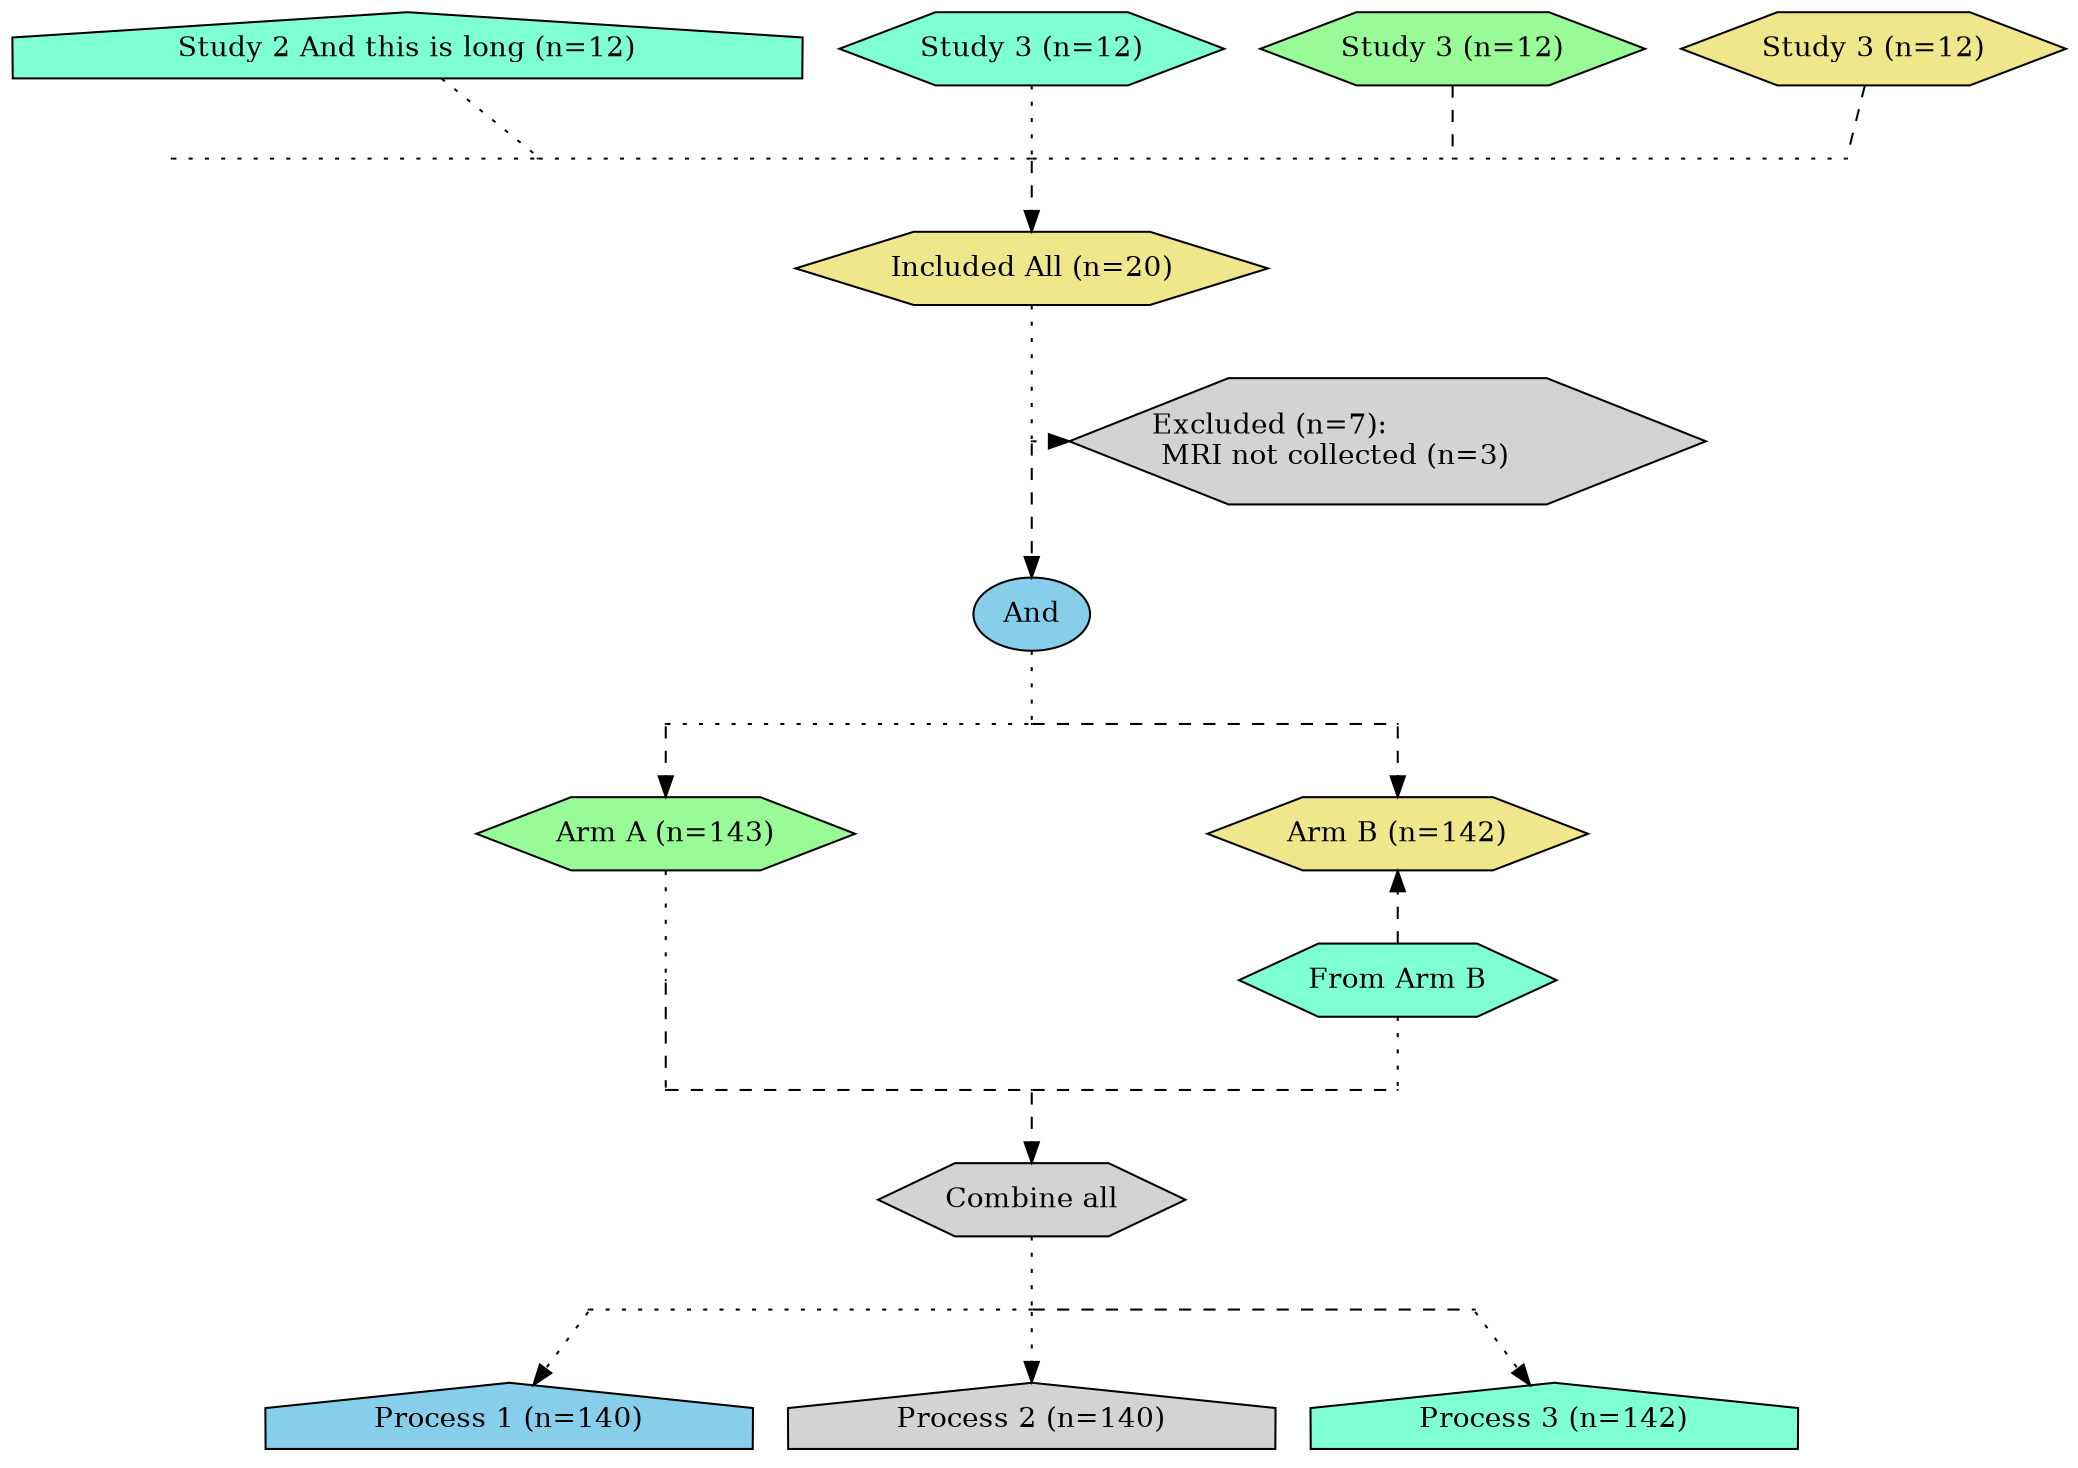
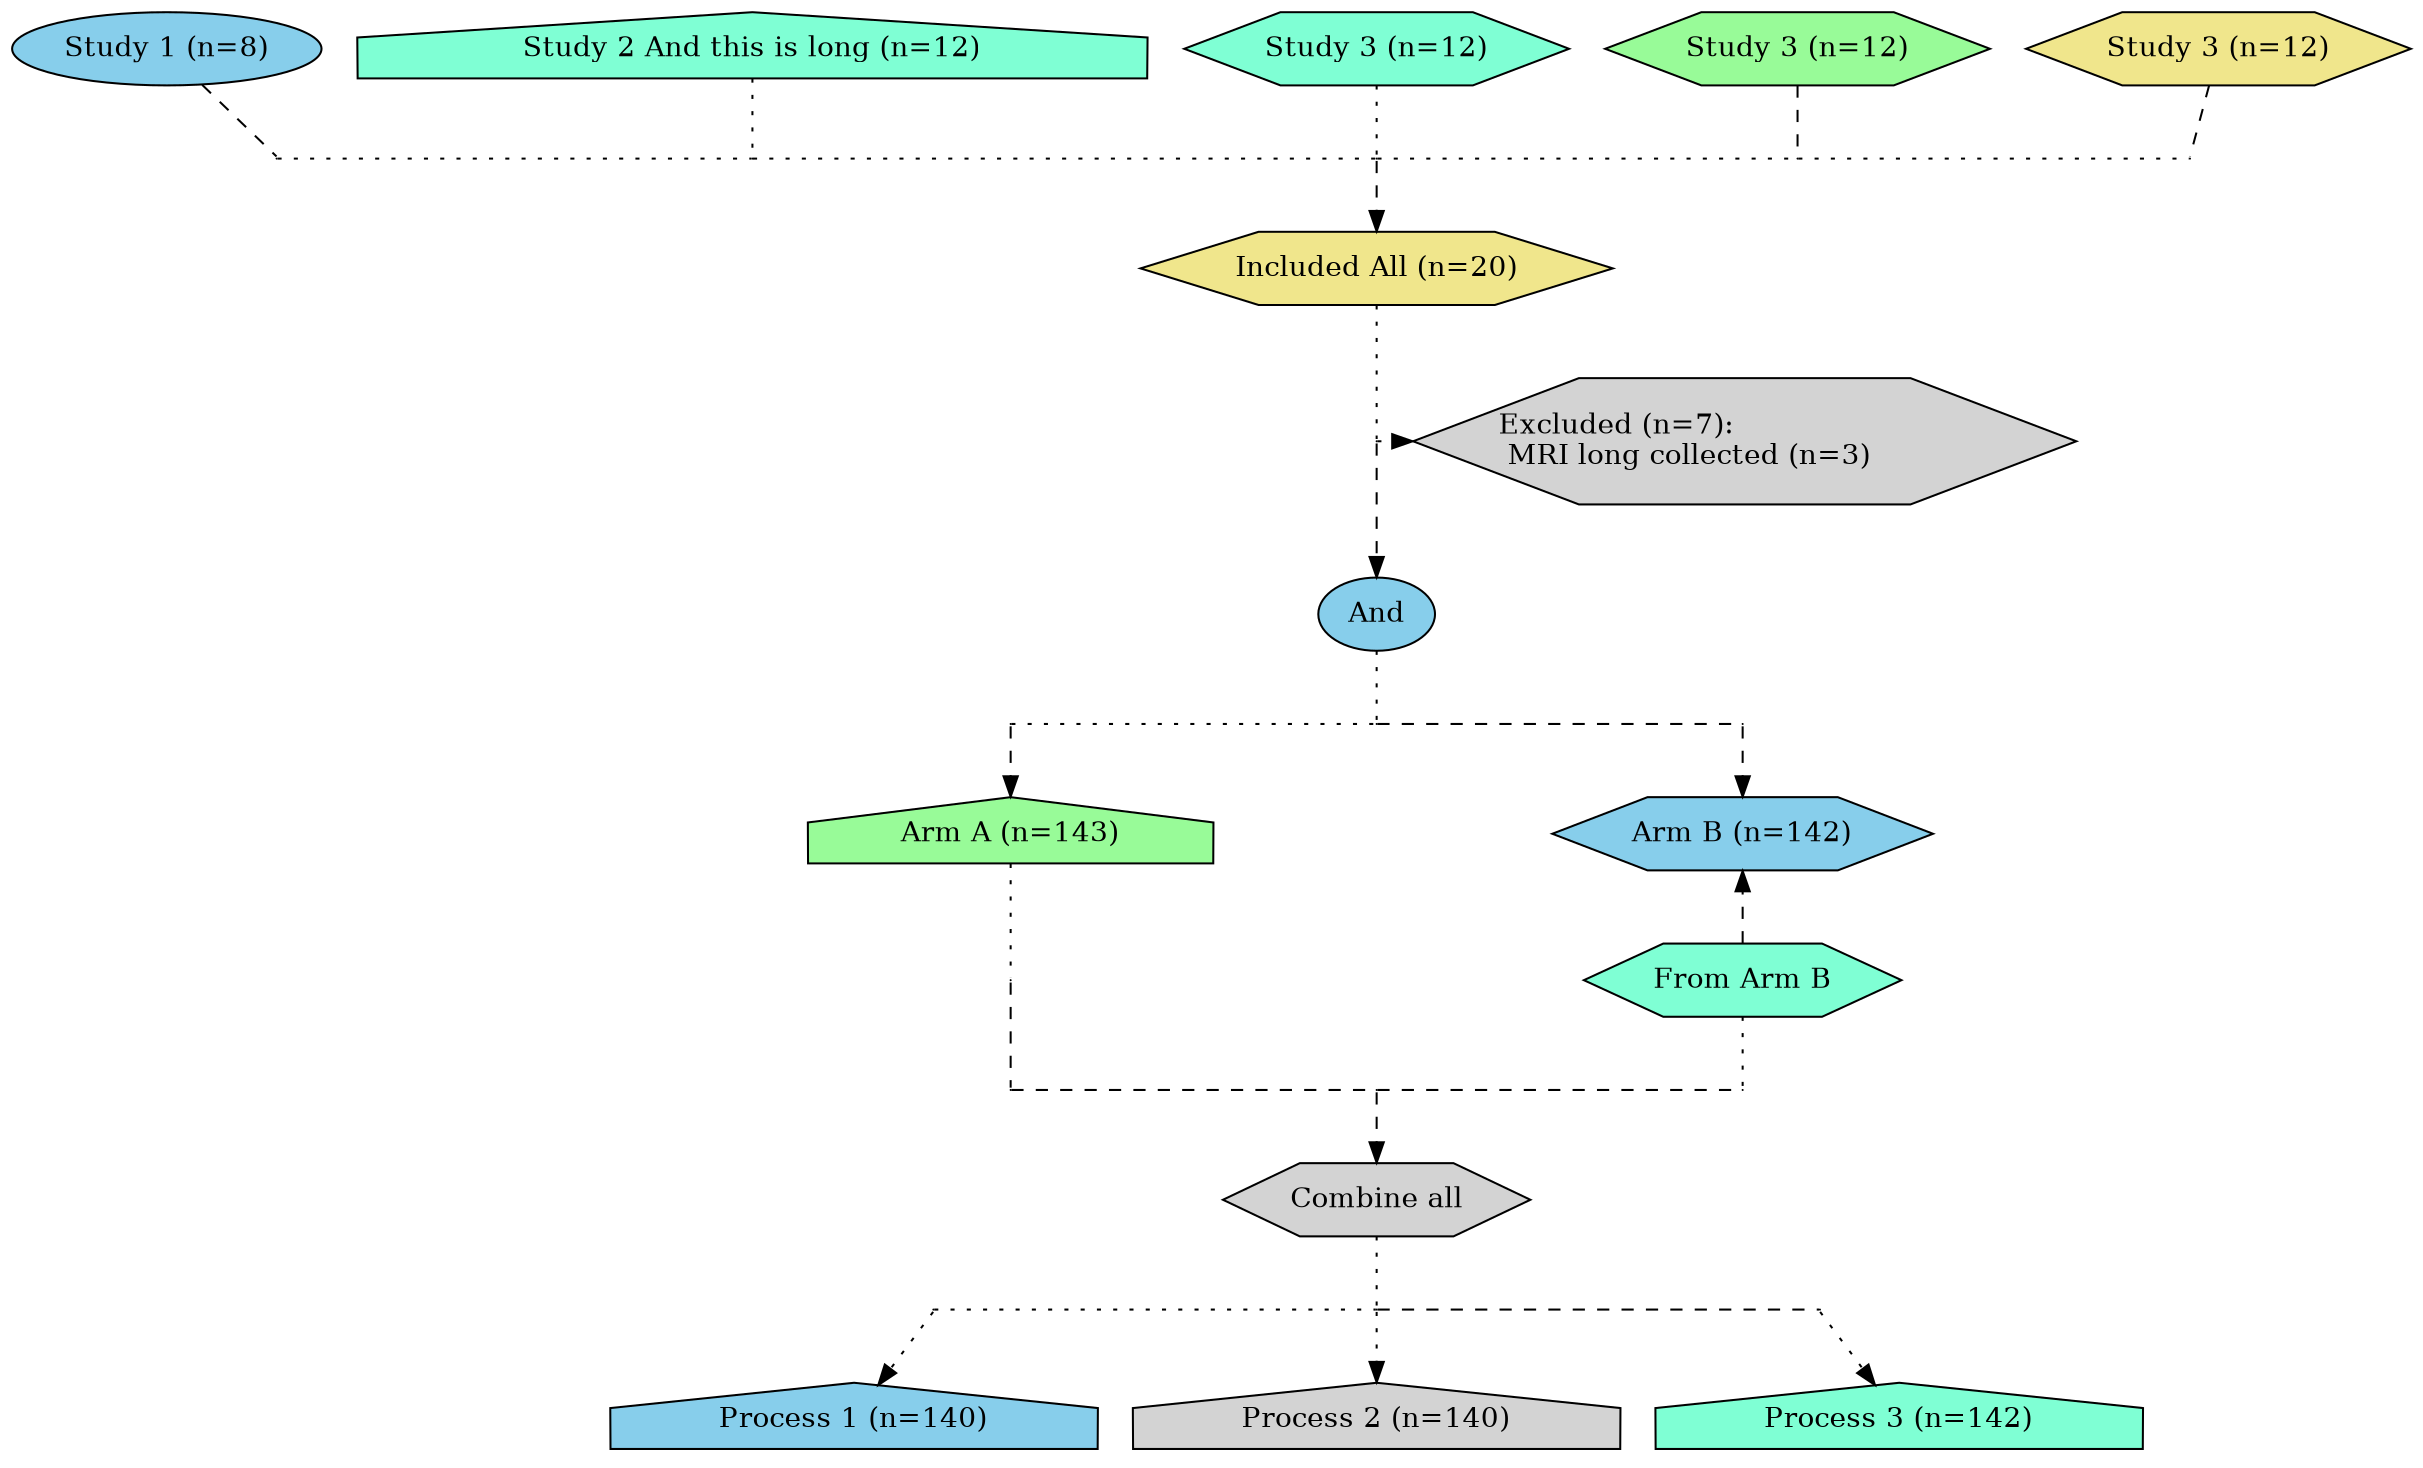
node "Study 1 (n=8)": added
node "Excluded (n=7): MRI not collected (n=3)": label "Excluded (n=7): MRI not collected (n=3)" -> "Excluded (n=7): MRI long collected (n=3)"
node "Arm A (n=143)": shape hexagon -> house
node "Arm B (n=142)": fillcolor khaki -> skyblue
